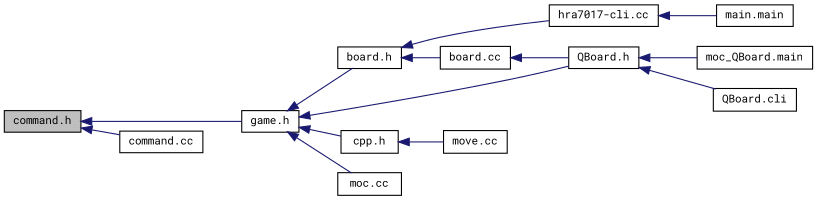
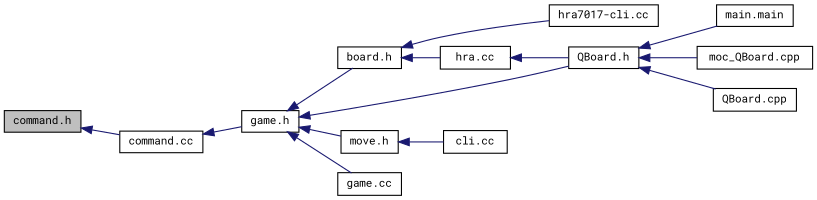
edge "main.main" -> "hra7017-cli.cc": now "main.main" -> "QBoard.h"
node "board.cc": label "board.cc" -> "hra.cc"
node "moc_QBoard.main": label "moc_QBoard.main" -> "moc_QBoard.cpp"
node "QBoard.cli": label "QBoard.cli" -> "QBoard.cpp"
edge "game.h" -> "command.h": now "game.h" -> "command.cc"
node "cpp.h": label "cpp.h" -> "move.h"
node "move.cc": label "move.cc" -> "cli.cc"
node "moc.cc": label "moc.cc" -> "game.cc"
